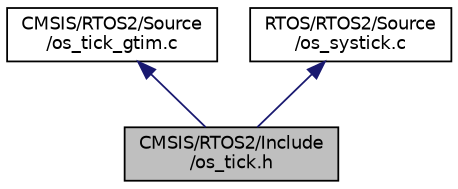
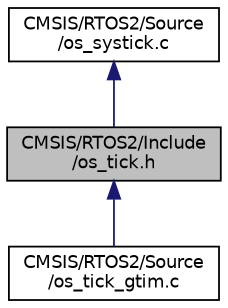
node "RTOS/RTOS2/Source /os_systick.c": label "RTOS/RTOS2/Source /os_systick.c" -> "CMSIS/RTOS2/Source /os_systick.c"
edge "CMSIS/RTOS2/Include /os_tick.h" -> "CMSIS/RTOS2/Source /os_tick_gtim.c": reversed
